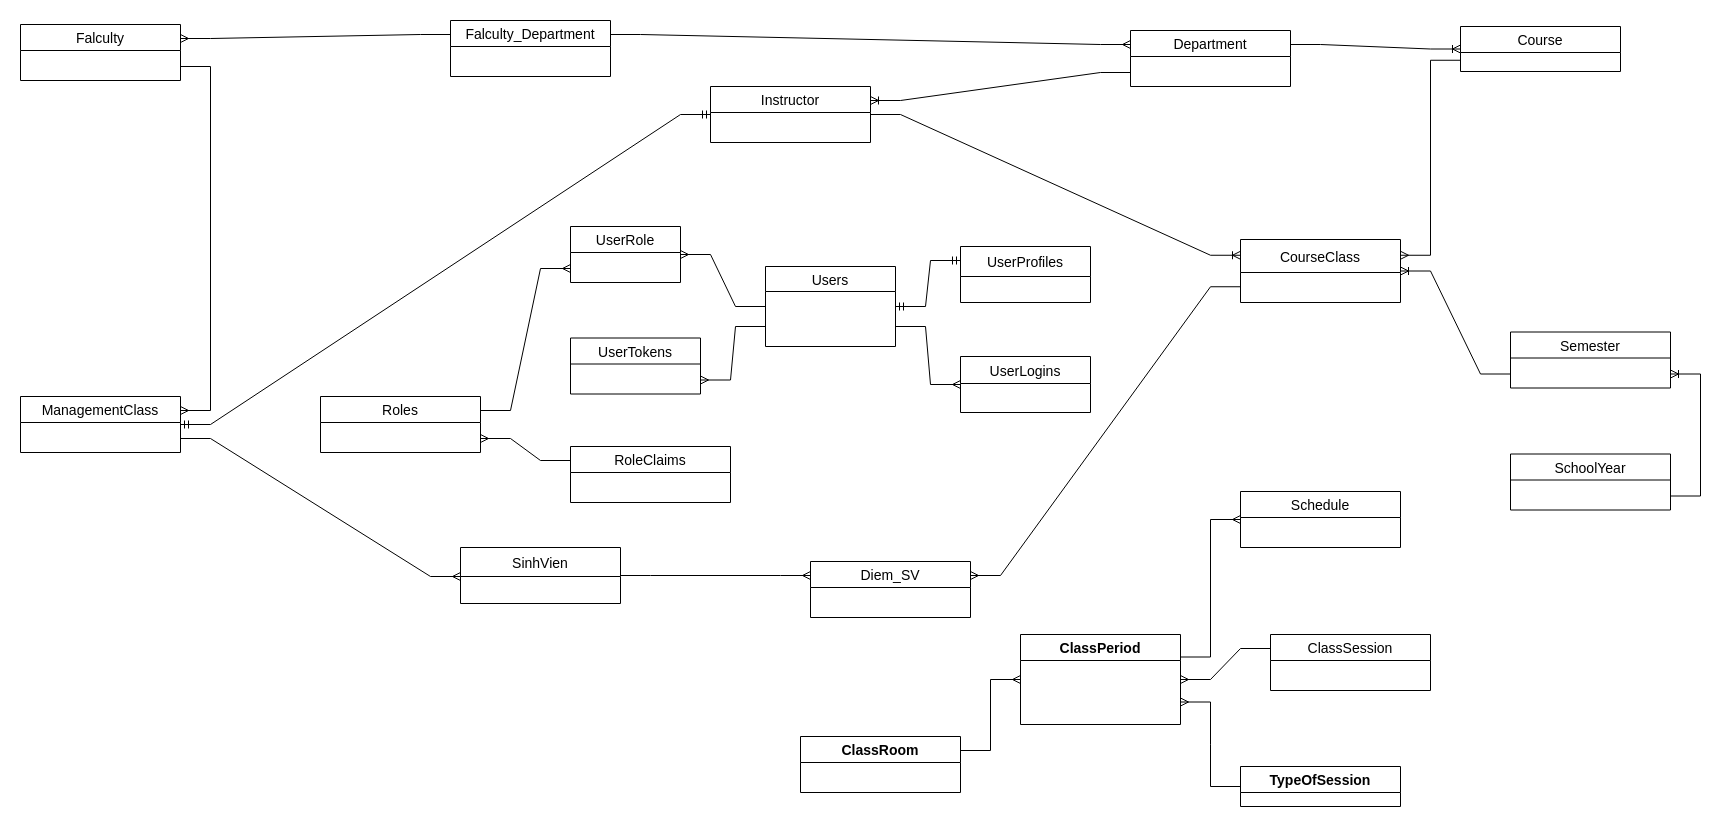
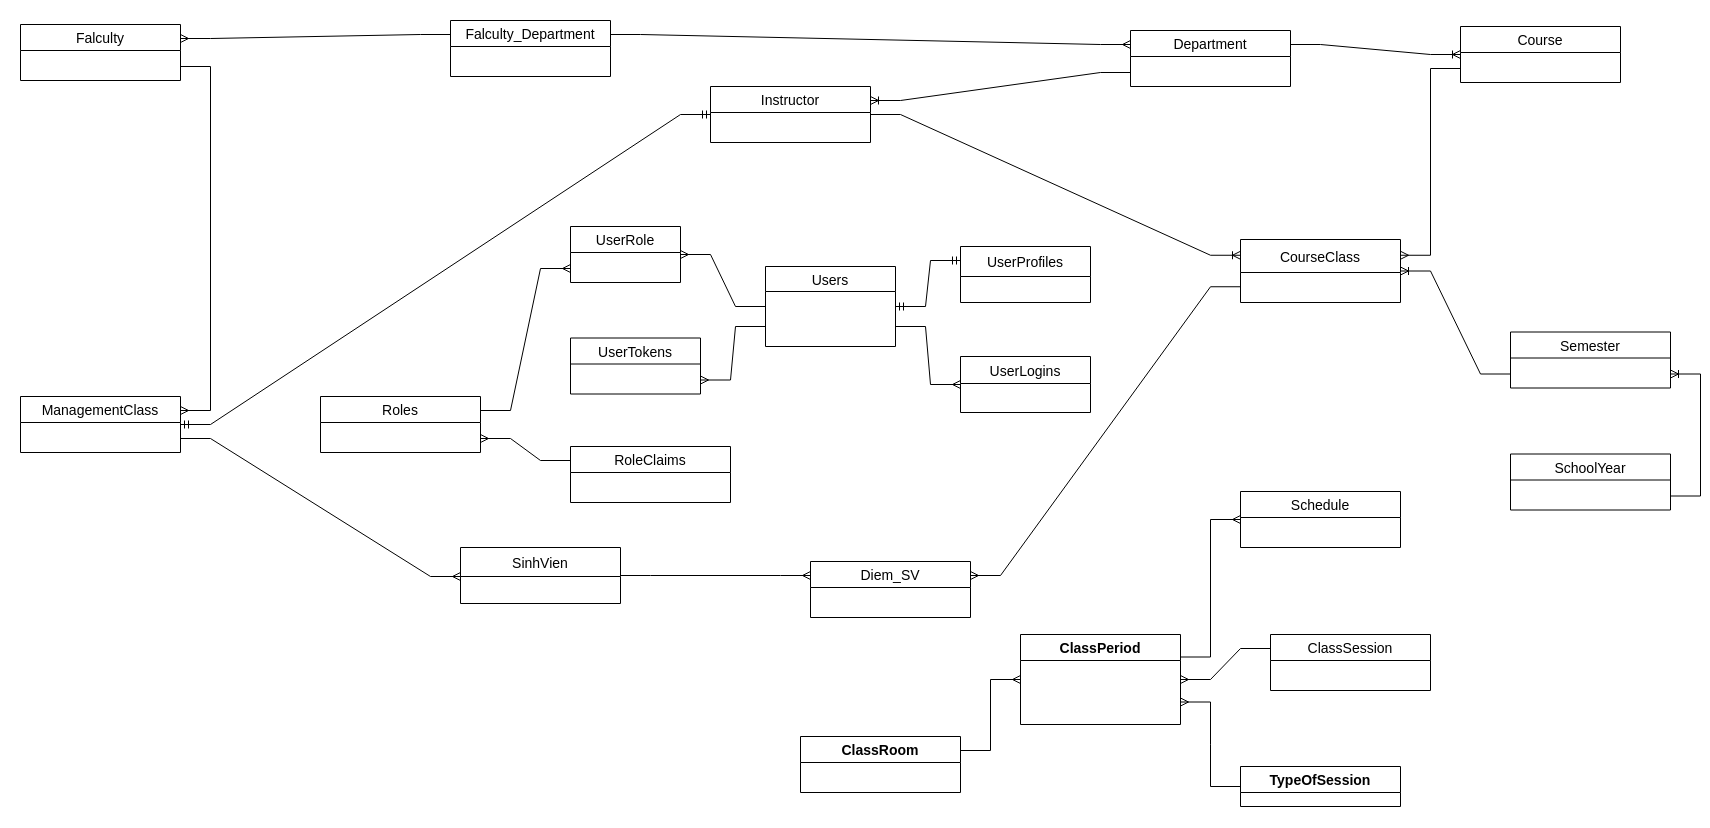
node "Course": size 160x45 -> 160x56
